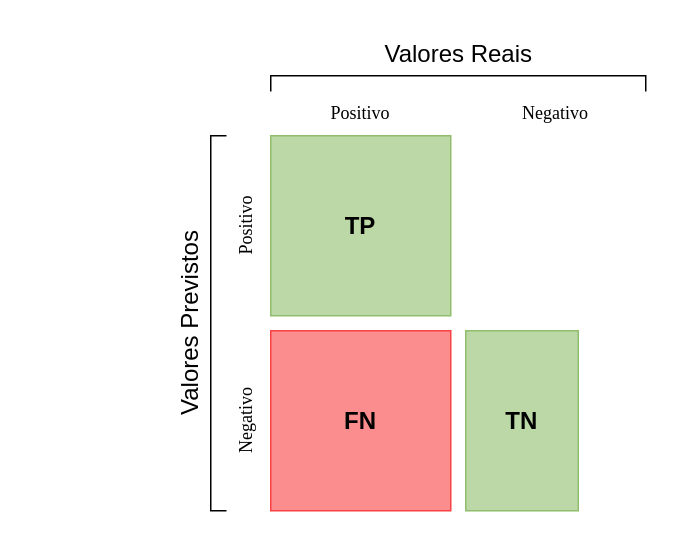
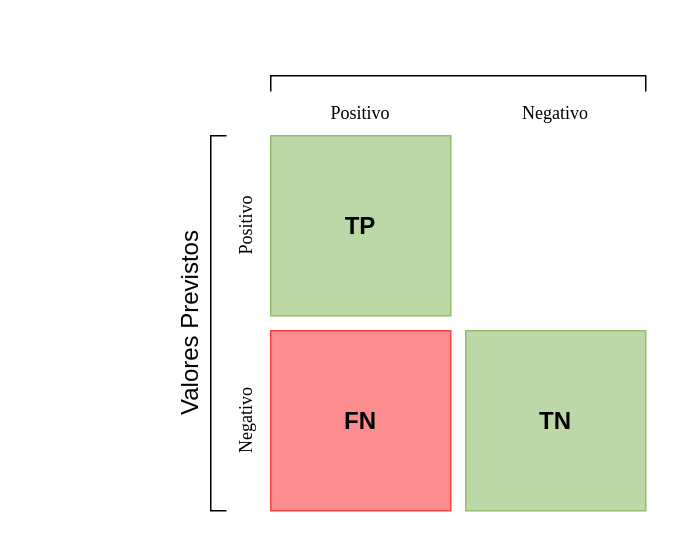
node "Valores Reais": removed
node "TN": size 113x180 -> 180x180
